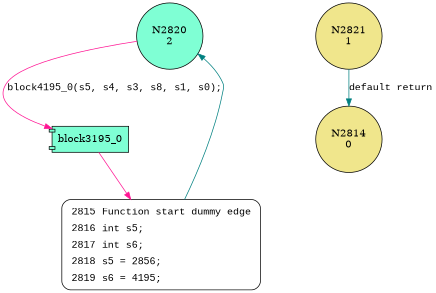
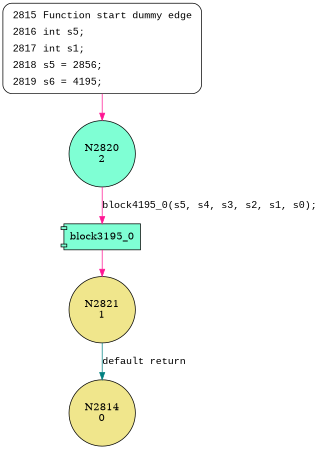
edge "N2820 2" -> "block3195_0": label "block4195_0(s5, s4, s3, s8, s1, s0);" -> "block4195_0(s5, s4, s3, s2, s1, s0);"
edge "2815" -> "N2820 2": color teal -> deeppink
edge "block3195_0" -> "2815": now "block3195_0" -> "N2821 1"
node "2815": text "int s6;" -> "int s1;"
